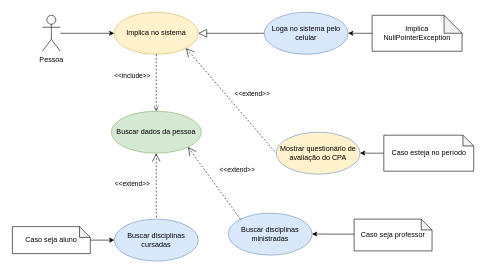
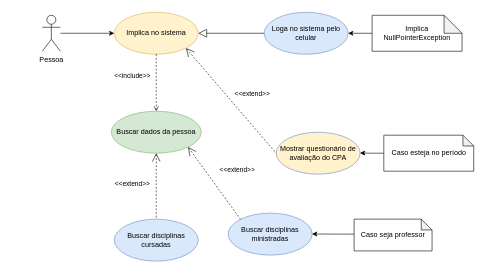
node "Caso seja aluno": removed
edge "Caso seja aluno" -> "Buscar disciplinas cursadas": removed
